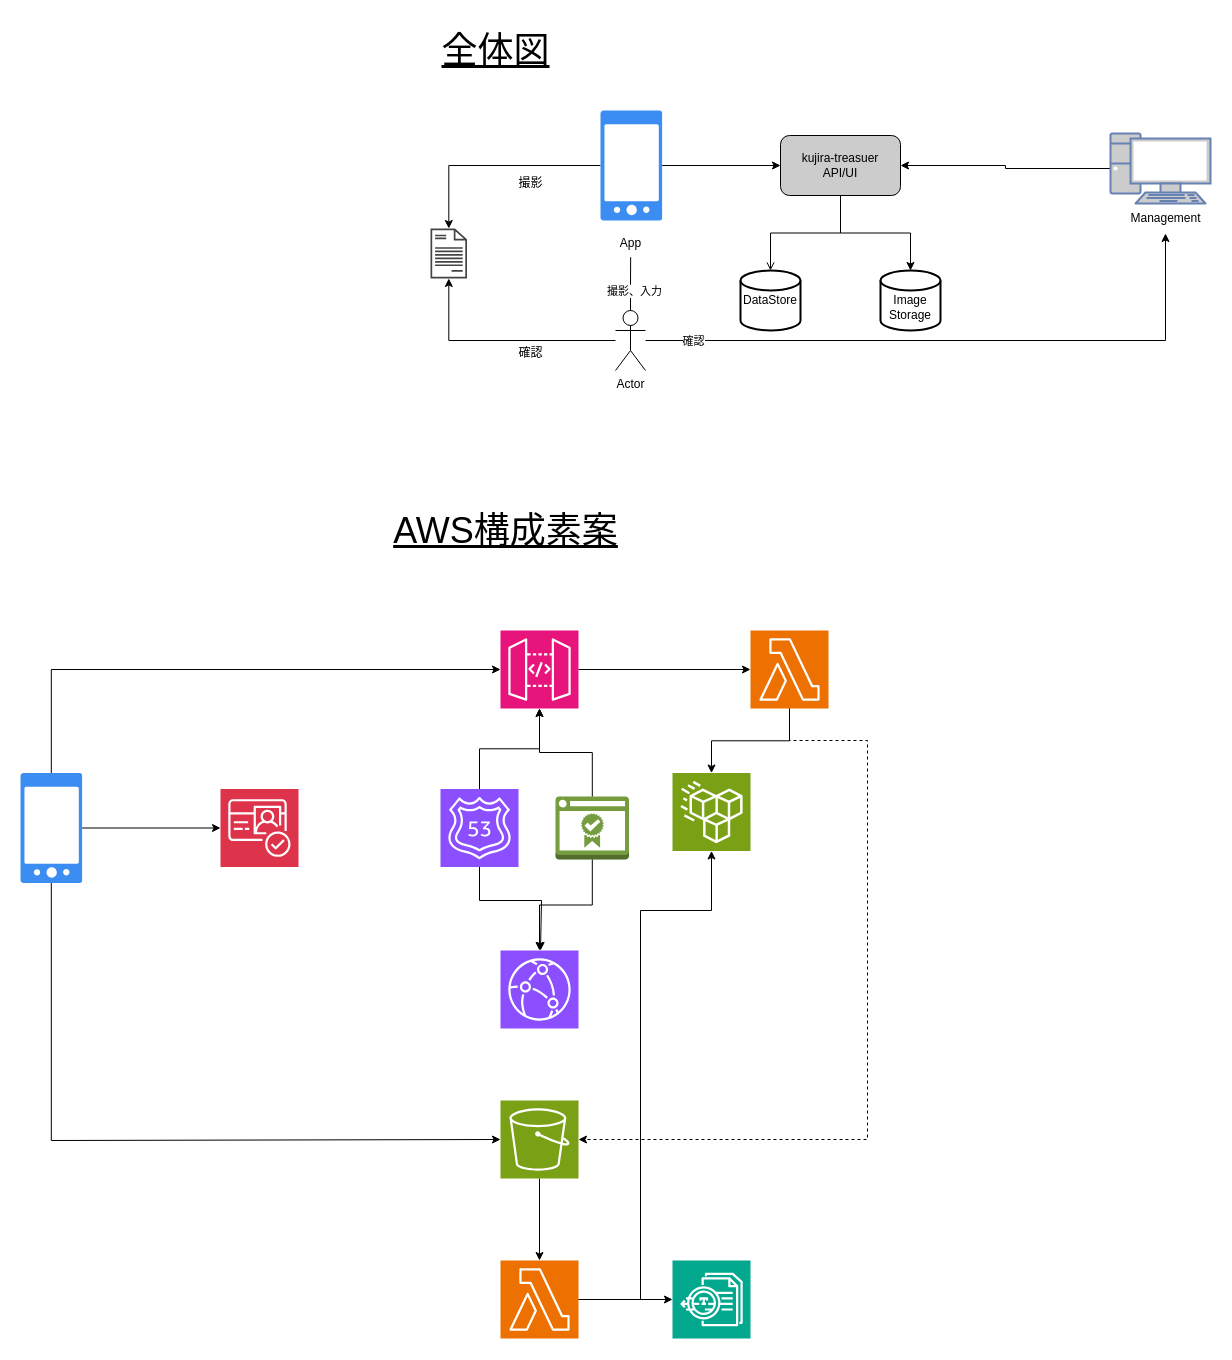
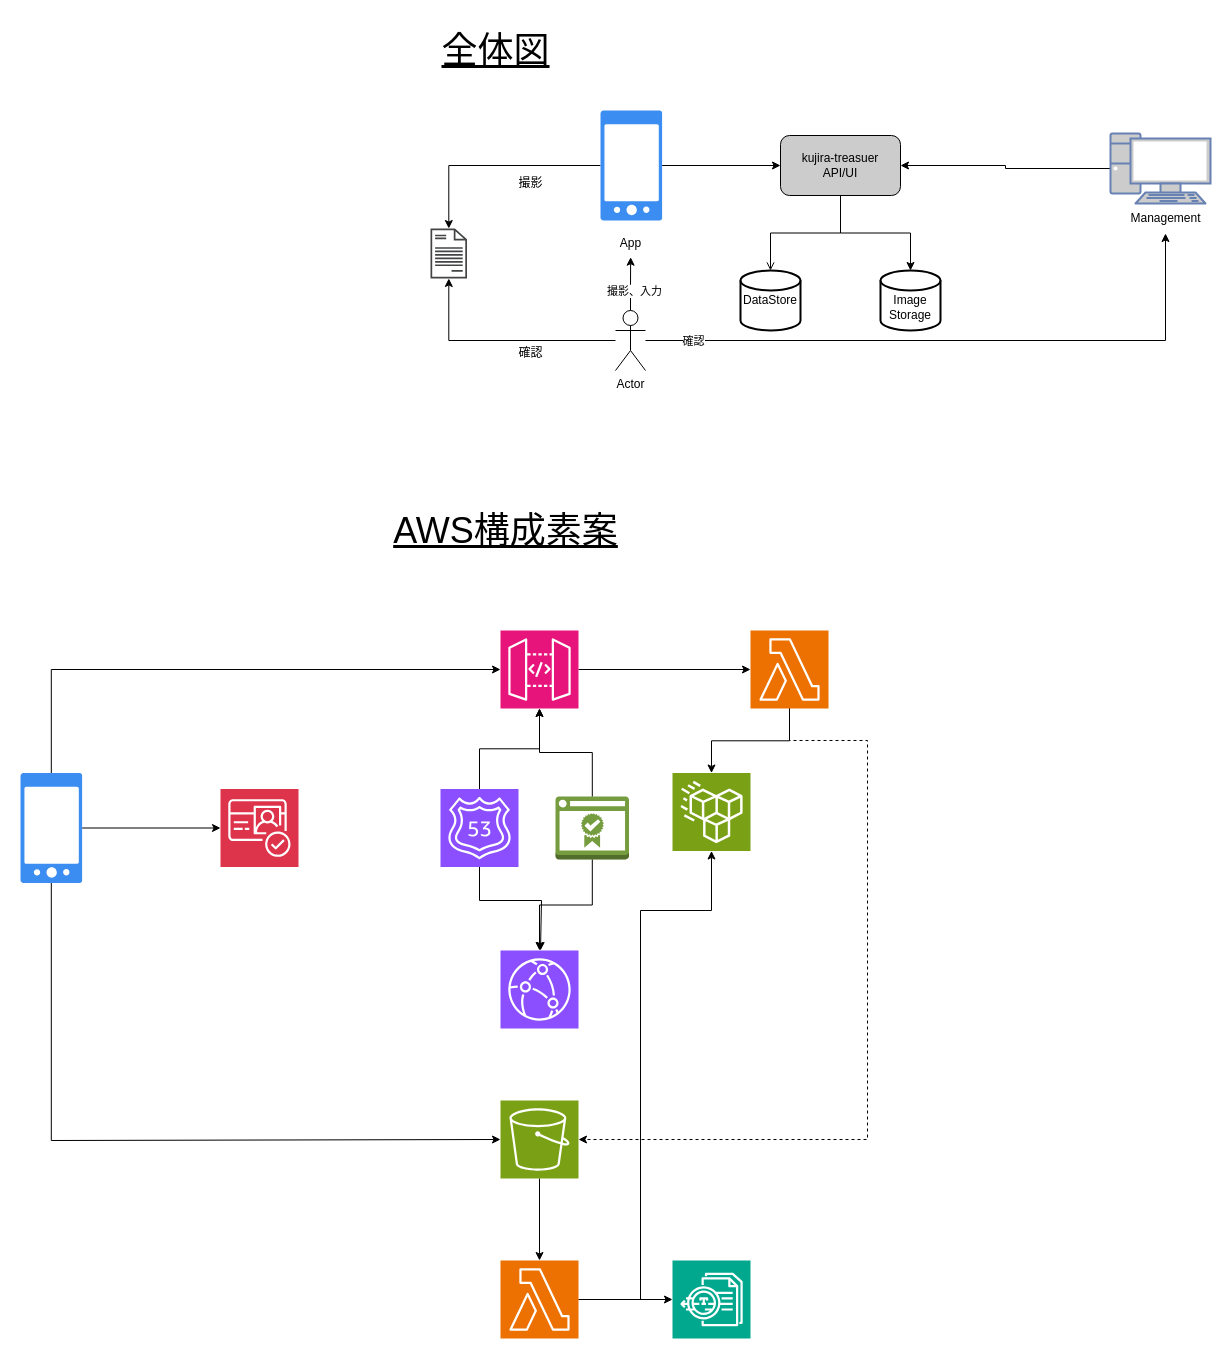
edge "App" -- "Actor": arrowhead none -> classic
